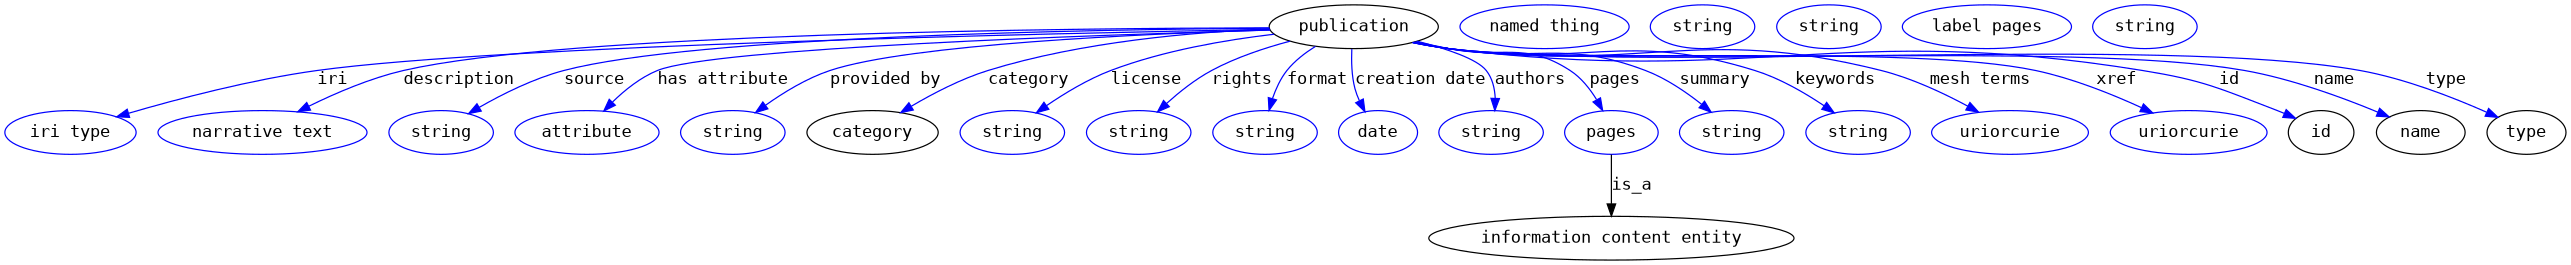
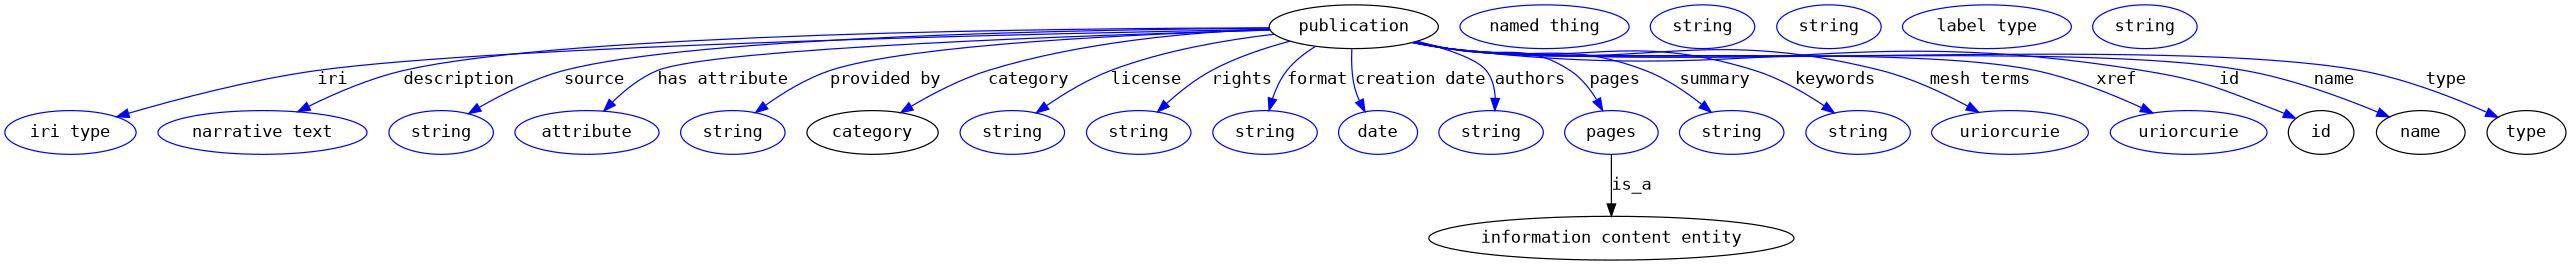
node "label pages": label "label pages" -> "label type"
